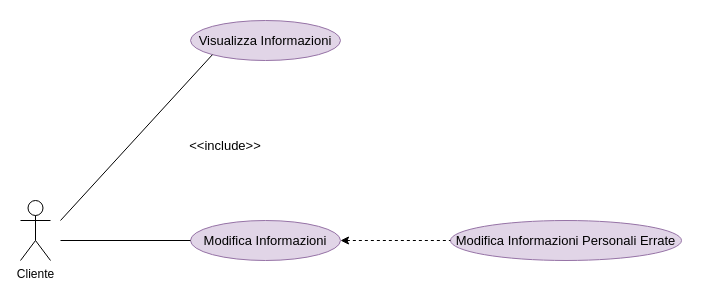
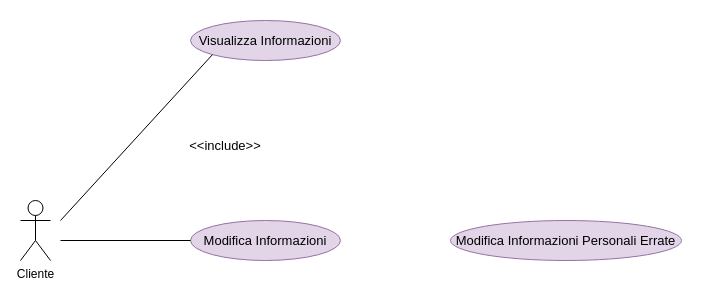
edge "Modifica Informazioni Personali Errate" -> "Modifica Informazioni": removed
